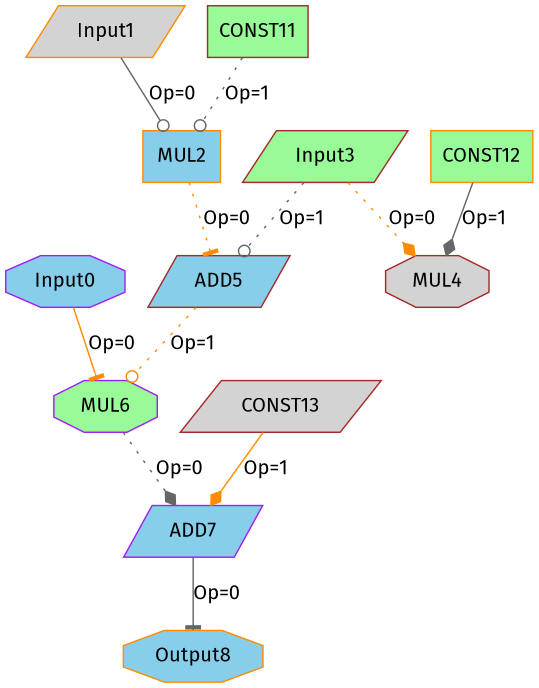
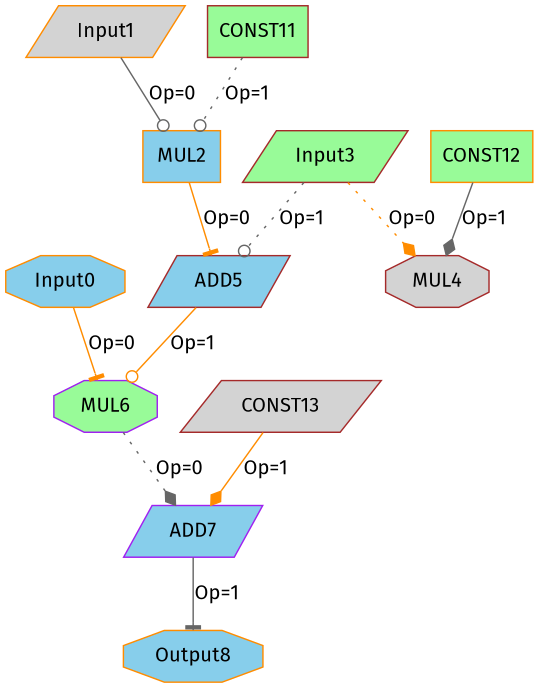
edge "MUL2" -> "ADD5": style dotted -> solid
node "Input0": color purple -> darkorange
edge "ADD5" -> "MUL6": style dotted -> solid
edge "ADD7" -> "Output8": label "Op=0" -> "Op=1"
